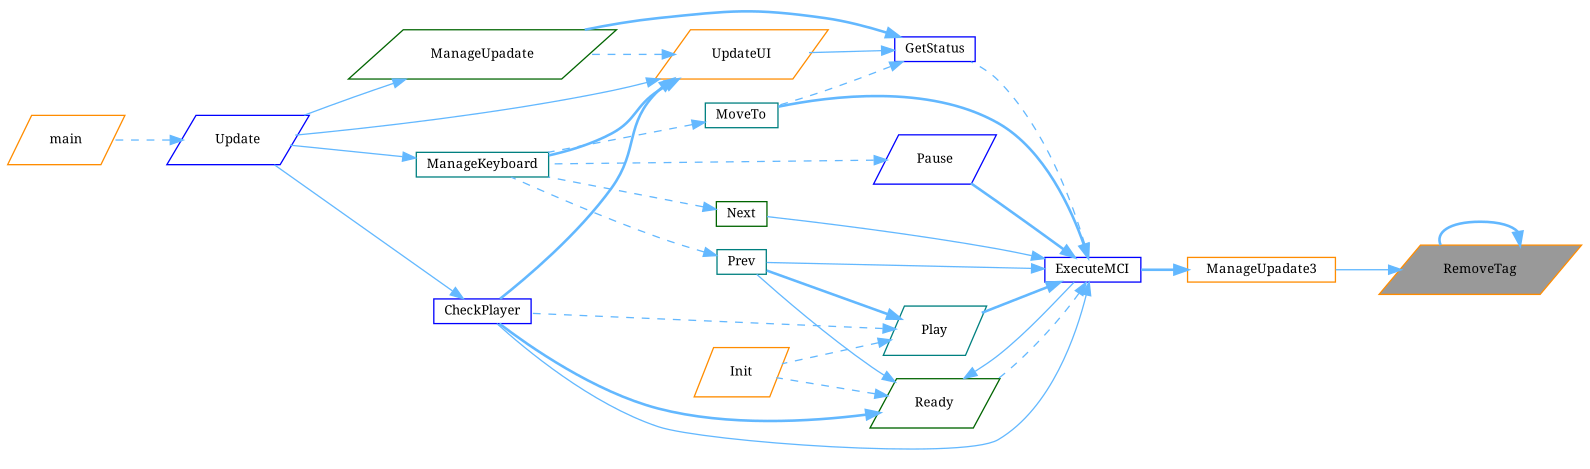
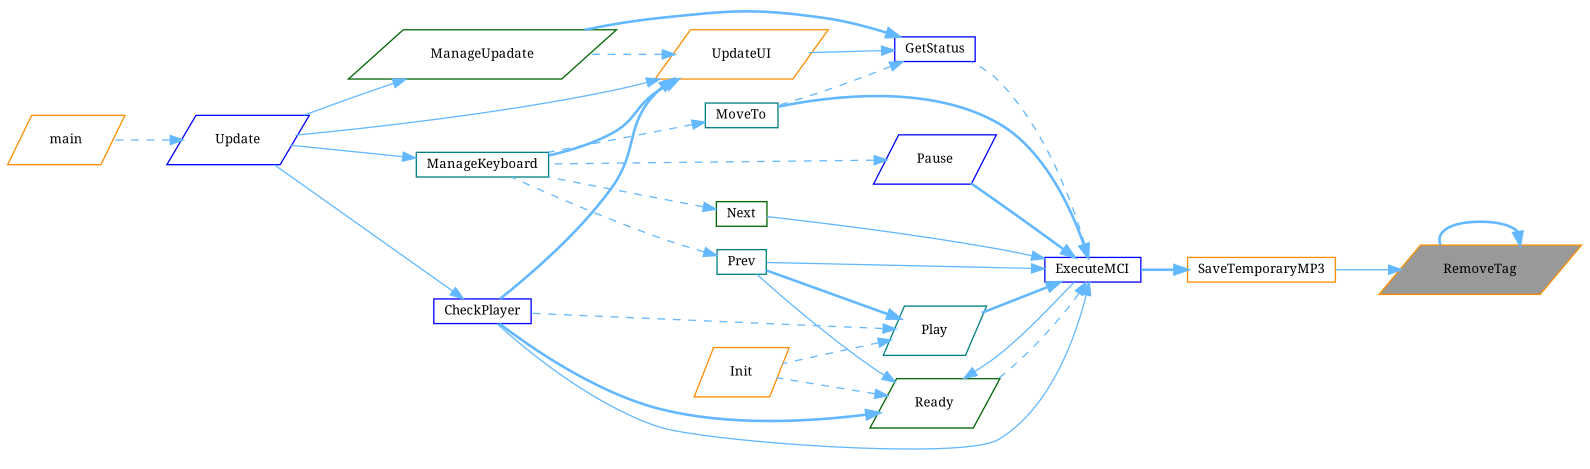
node "ManageUpadate3": label "ManageUpadate3" -> "SaveTemporaryMP3"
